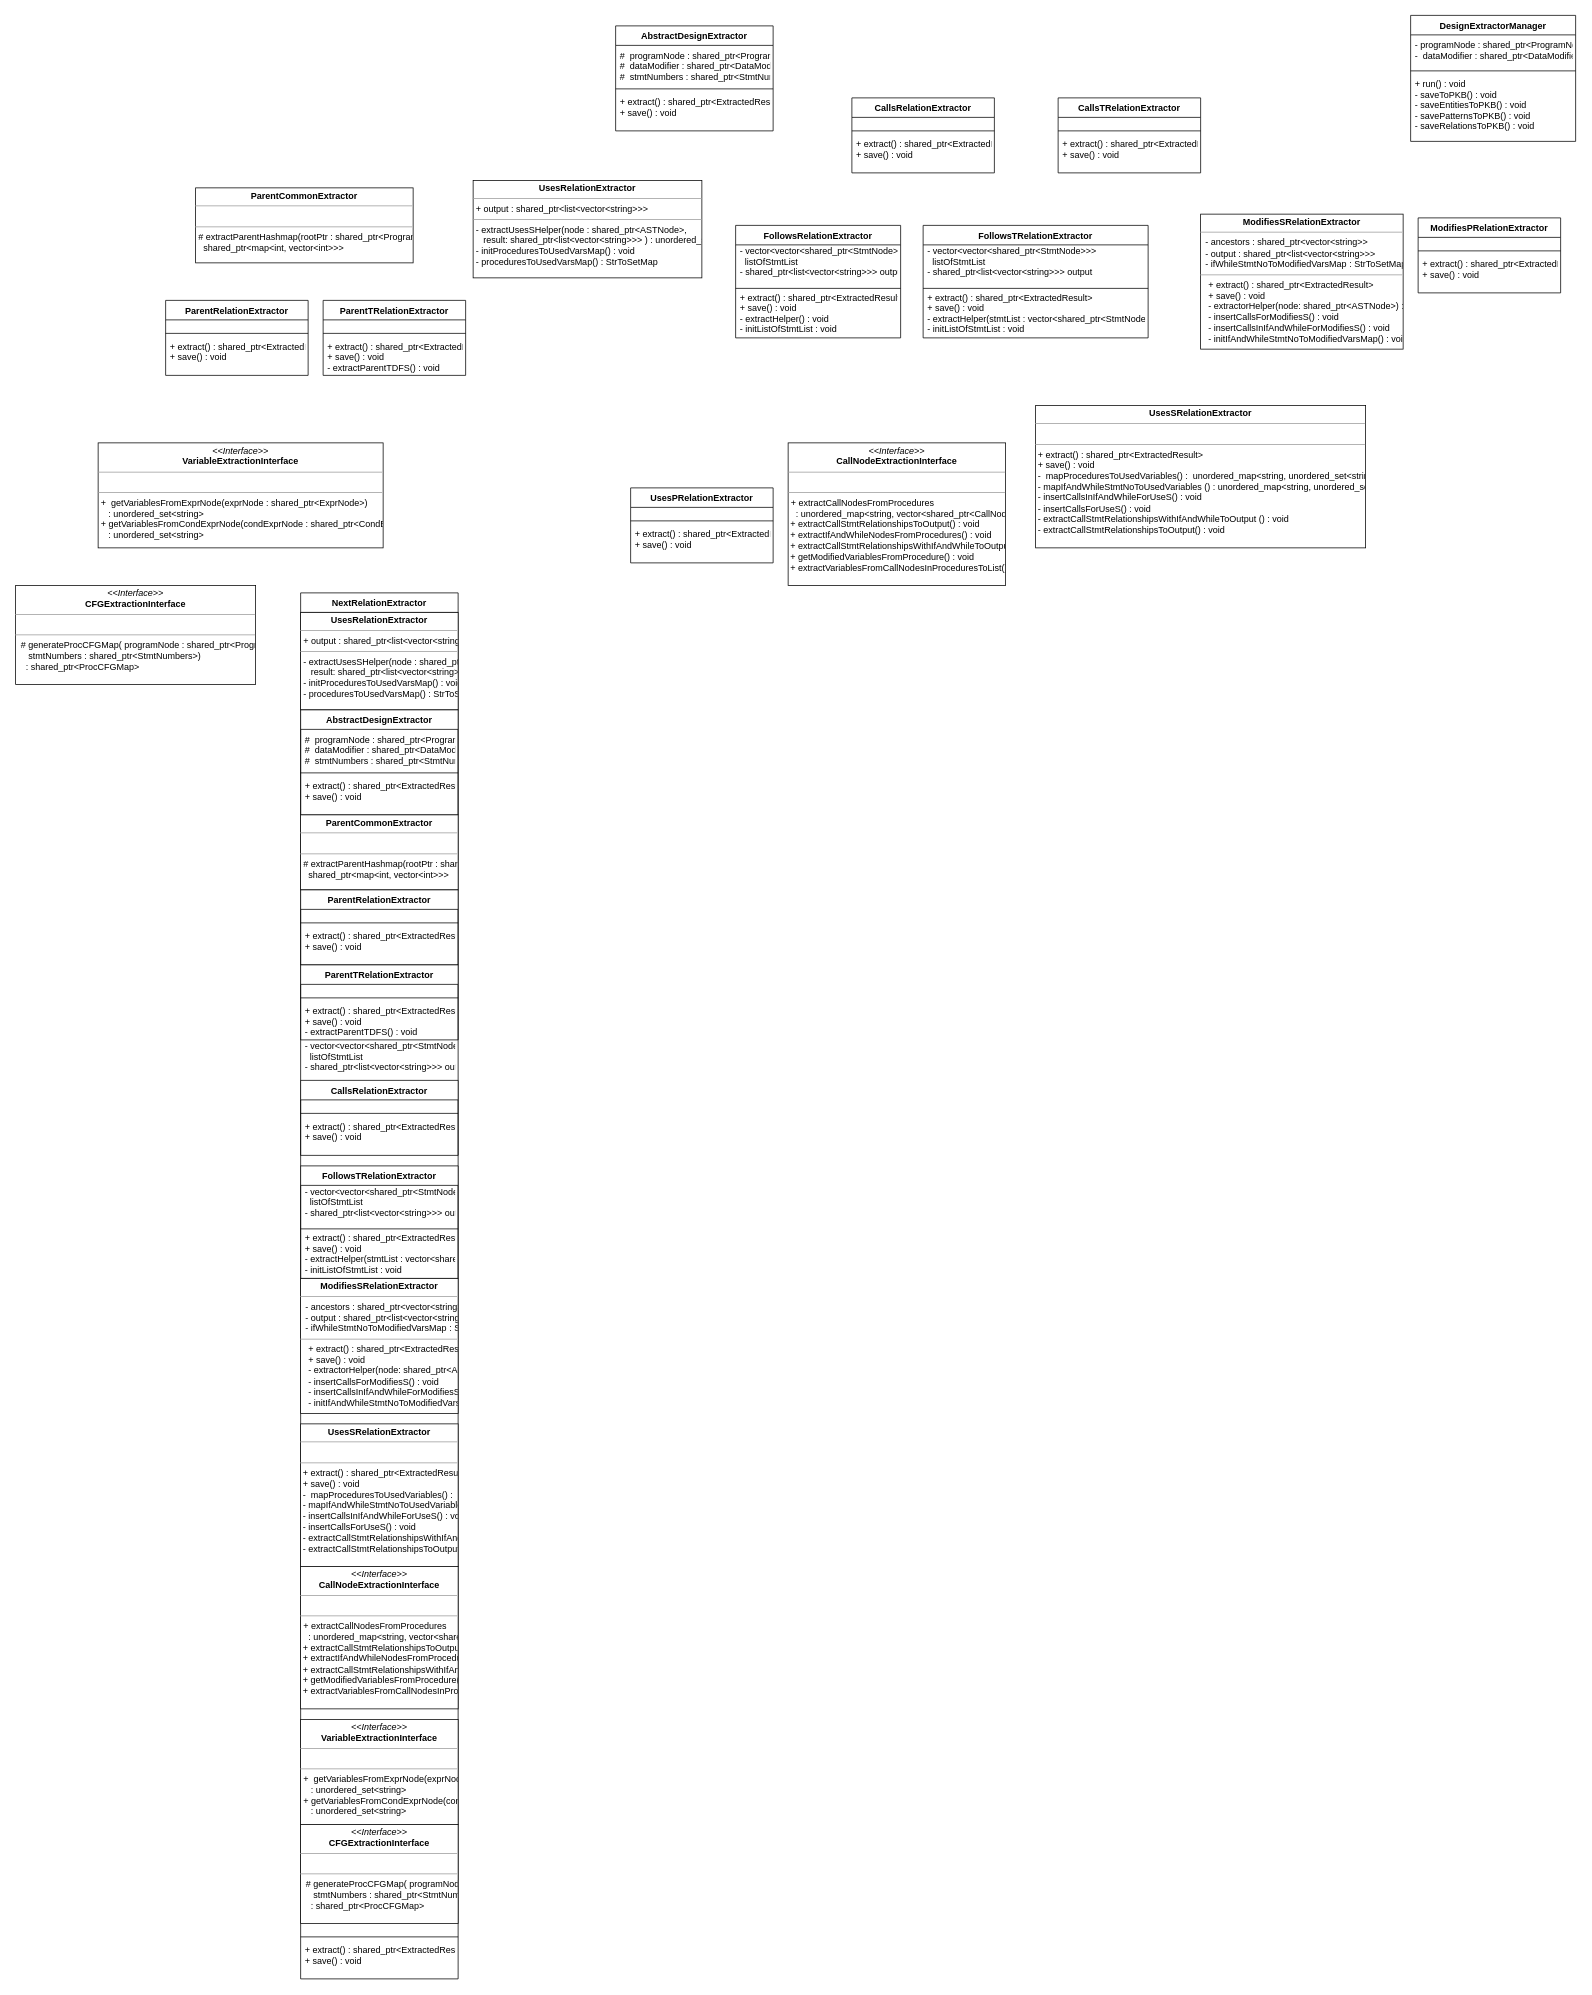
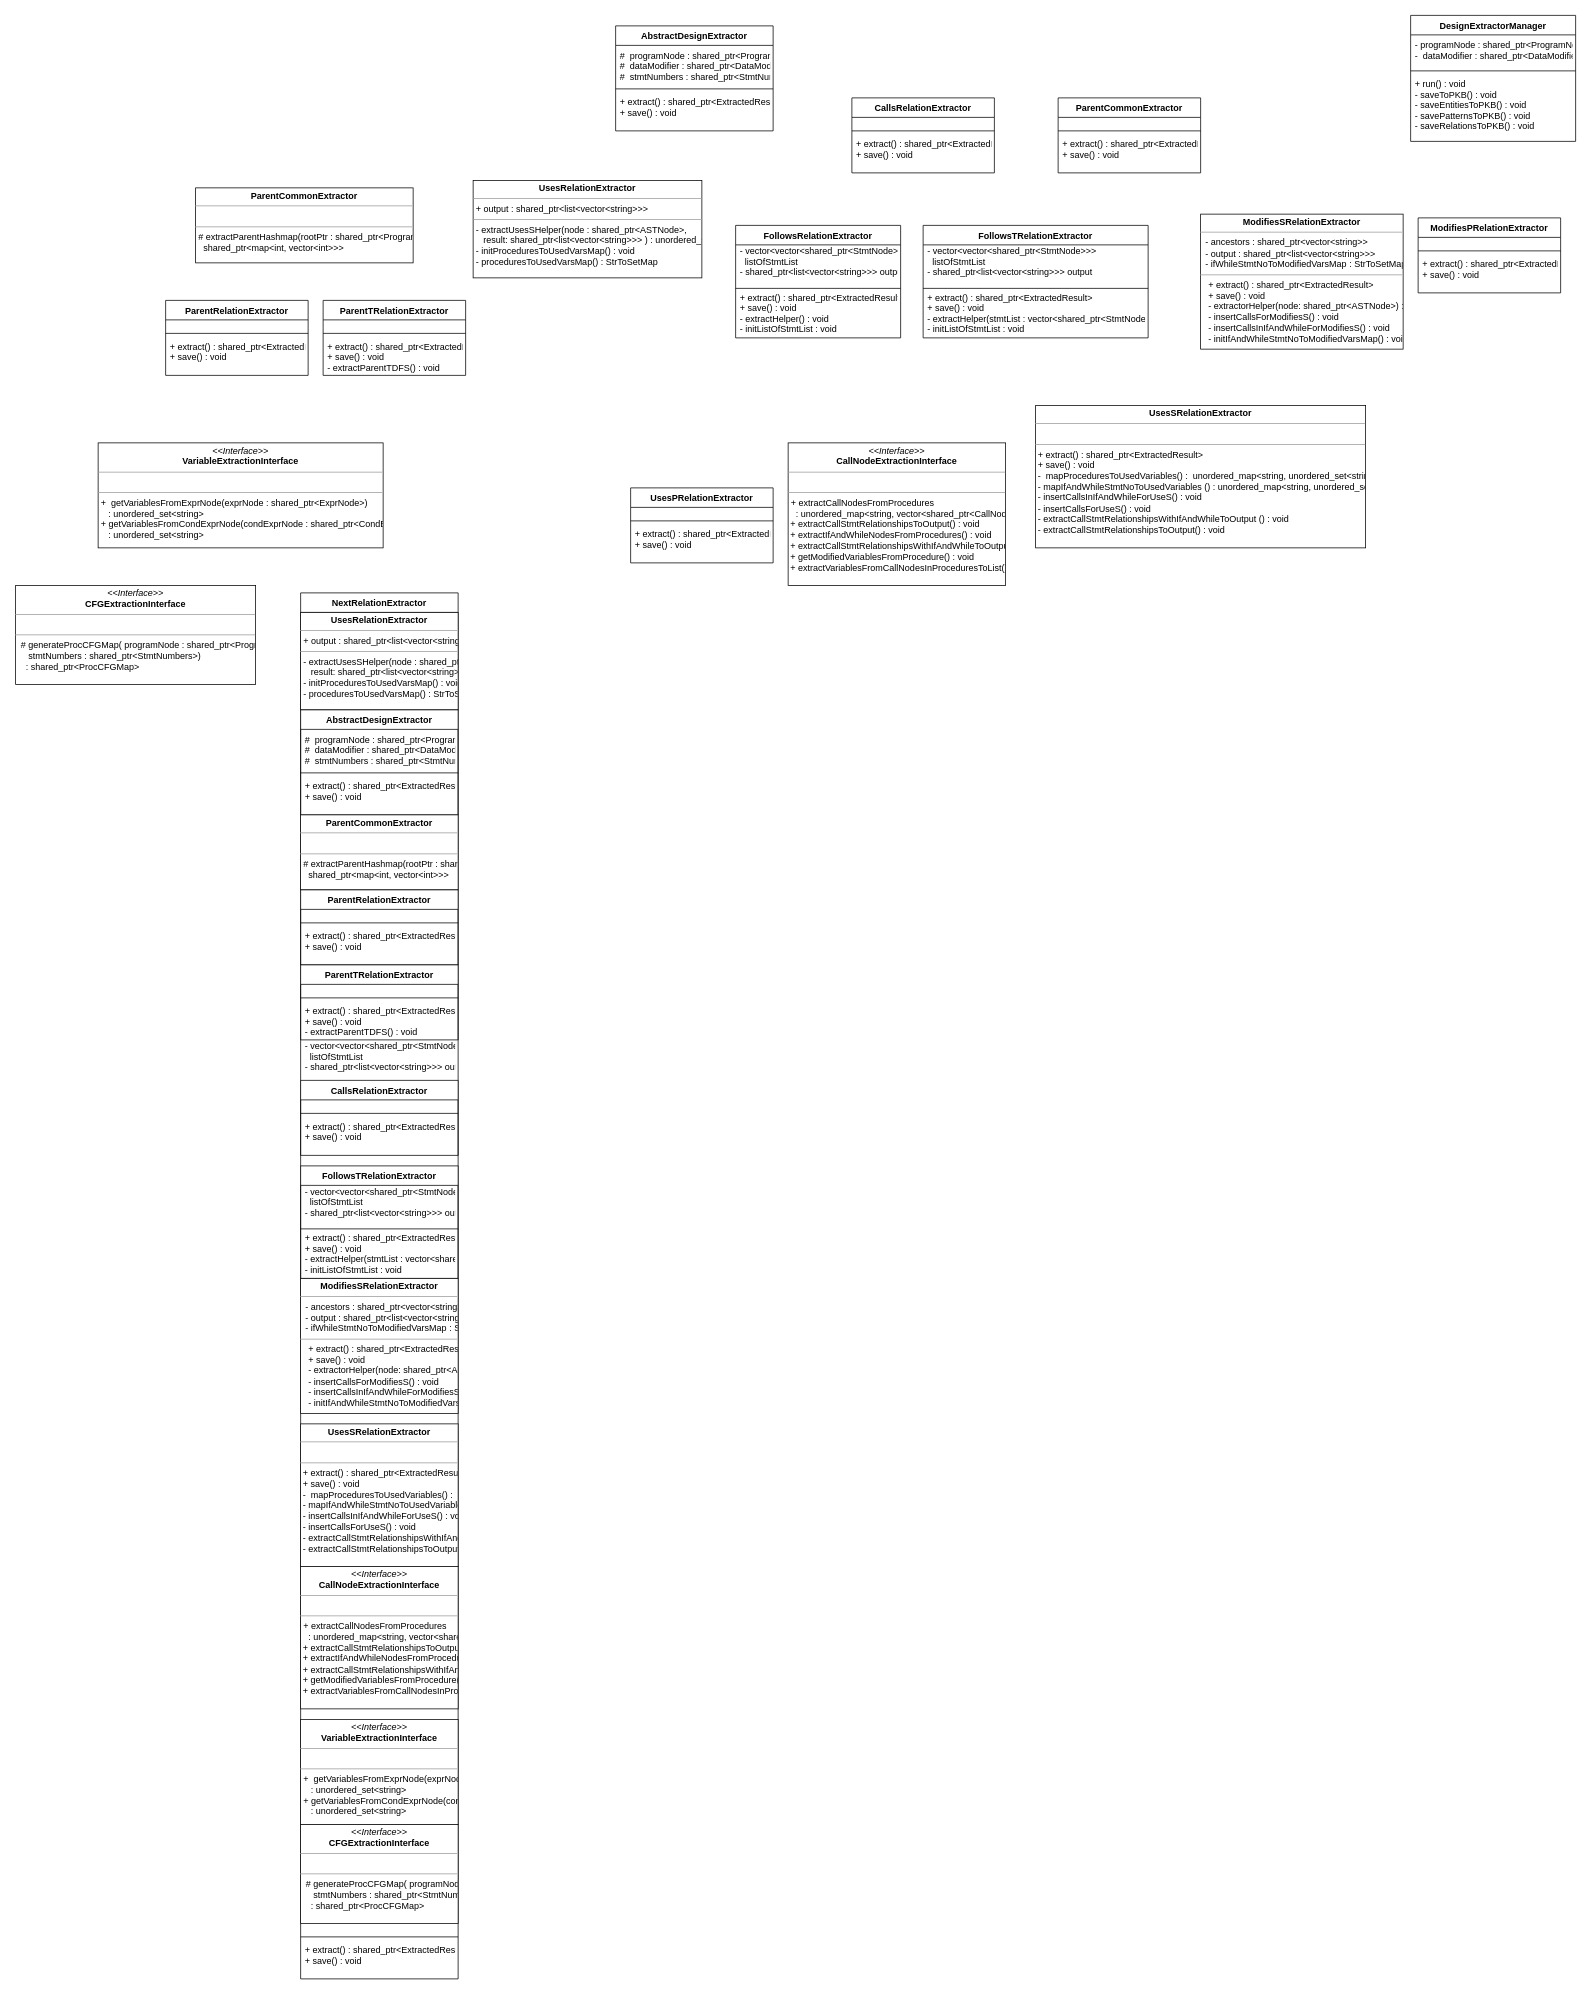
node "CallsTRelationExtractor": label "CallsTRelationExtractor" -> "ParentCommonExtractor"
